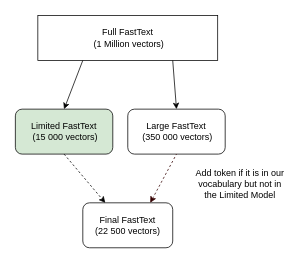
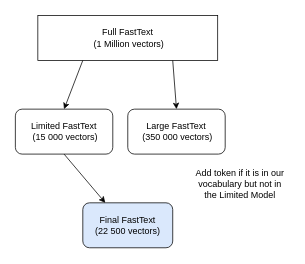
node "Limited FastText (15 000 vectors)": fillcolor #d5e8d4 -> #ffffff
edge "Limited FastText (15 000 vectors)" -> "Final FastText (22 500 vectors)": style dashed -> solid
edge "Large FastText (350 000 vectors)" -> "Final FastText (22 500 vectors)": removed
node "Final FastText (22 500 vectors)": fillcolor #ffffff -> #dae8fc
